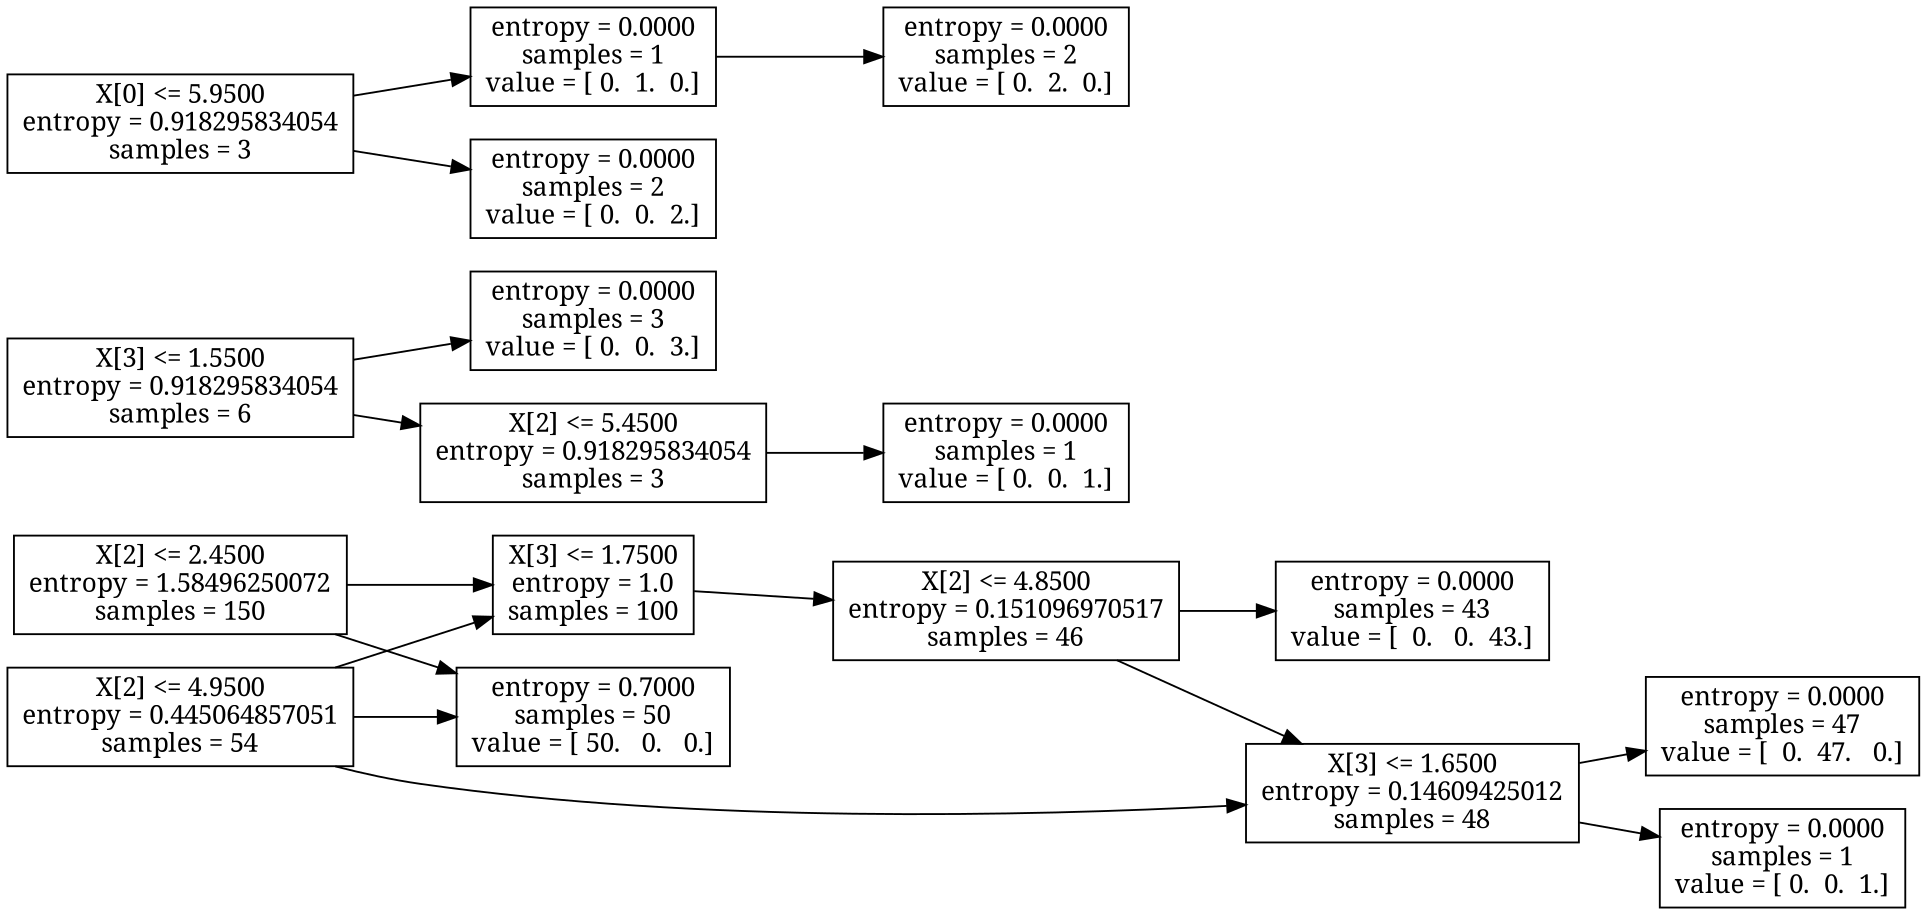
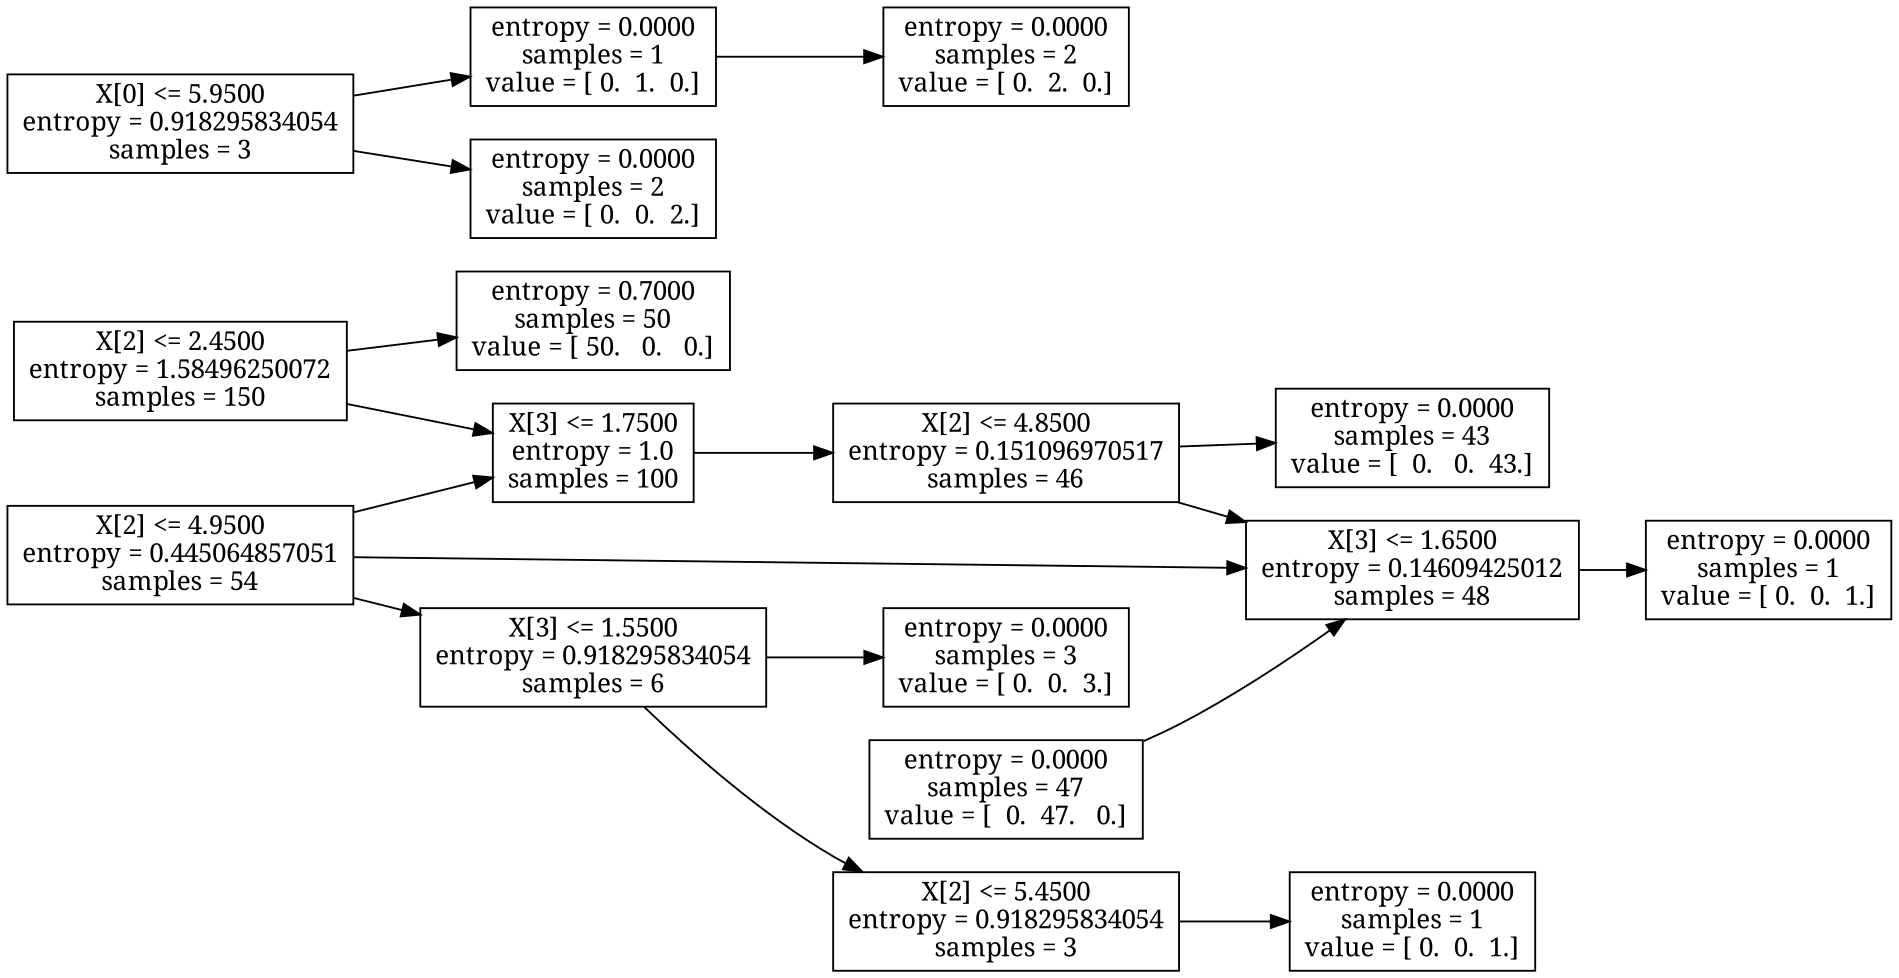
edge "X[2] <= 4.9500 entropy = 0.445064857051 samples = 54" -> "entropy = 0.7000 samples = 50 value = [ 50.   0.   0.]": now "X[2] <= 4.9500 entropy = 0.445064857051 samples = 54" -> "X[3] <= 1.5500 entropy = 0.918295834054 samples = 6"
edge "X[3] <= 1.6500 entropy = 0.14609425012 samples = 48" -> "entropy = 0.0000 samples = 47 value = [  0.  47.   0.]": reversed
